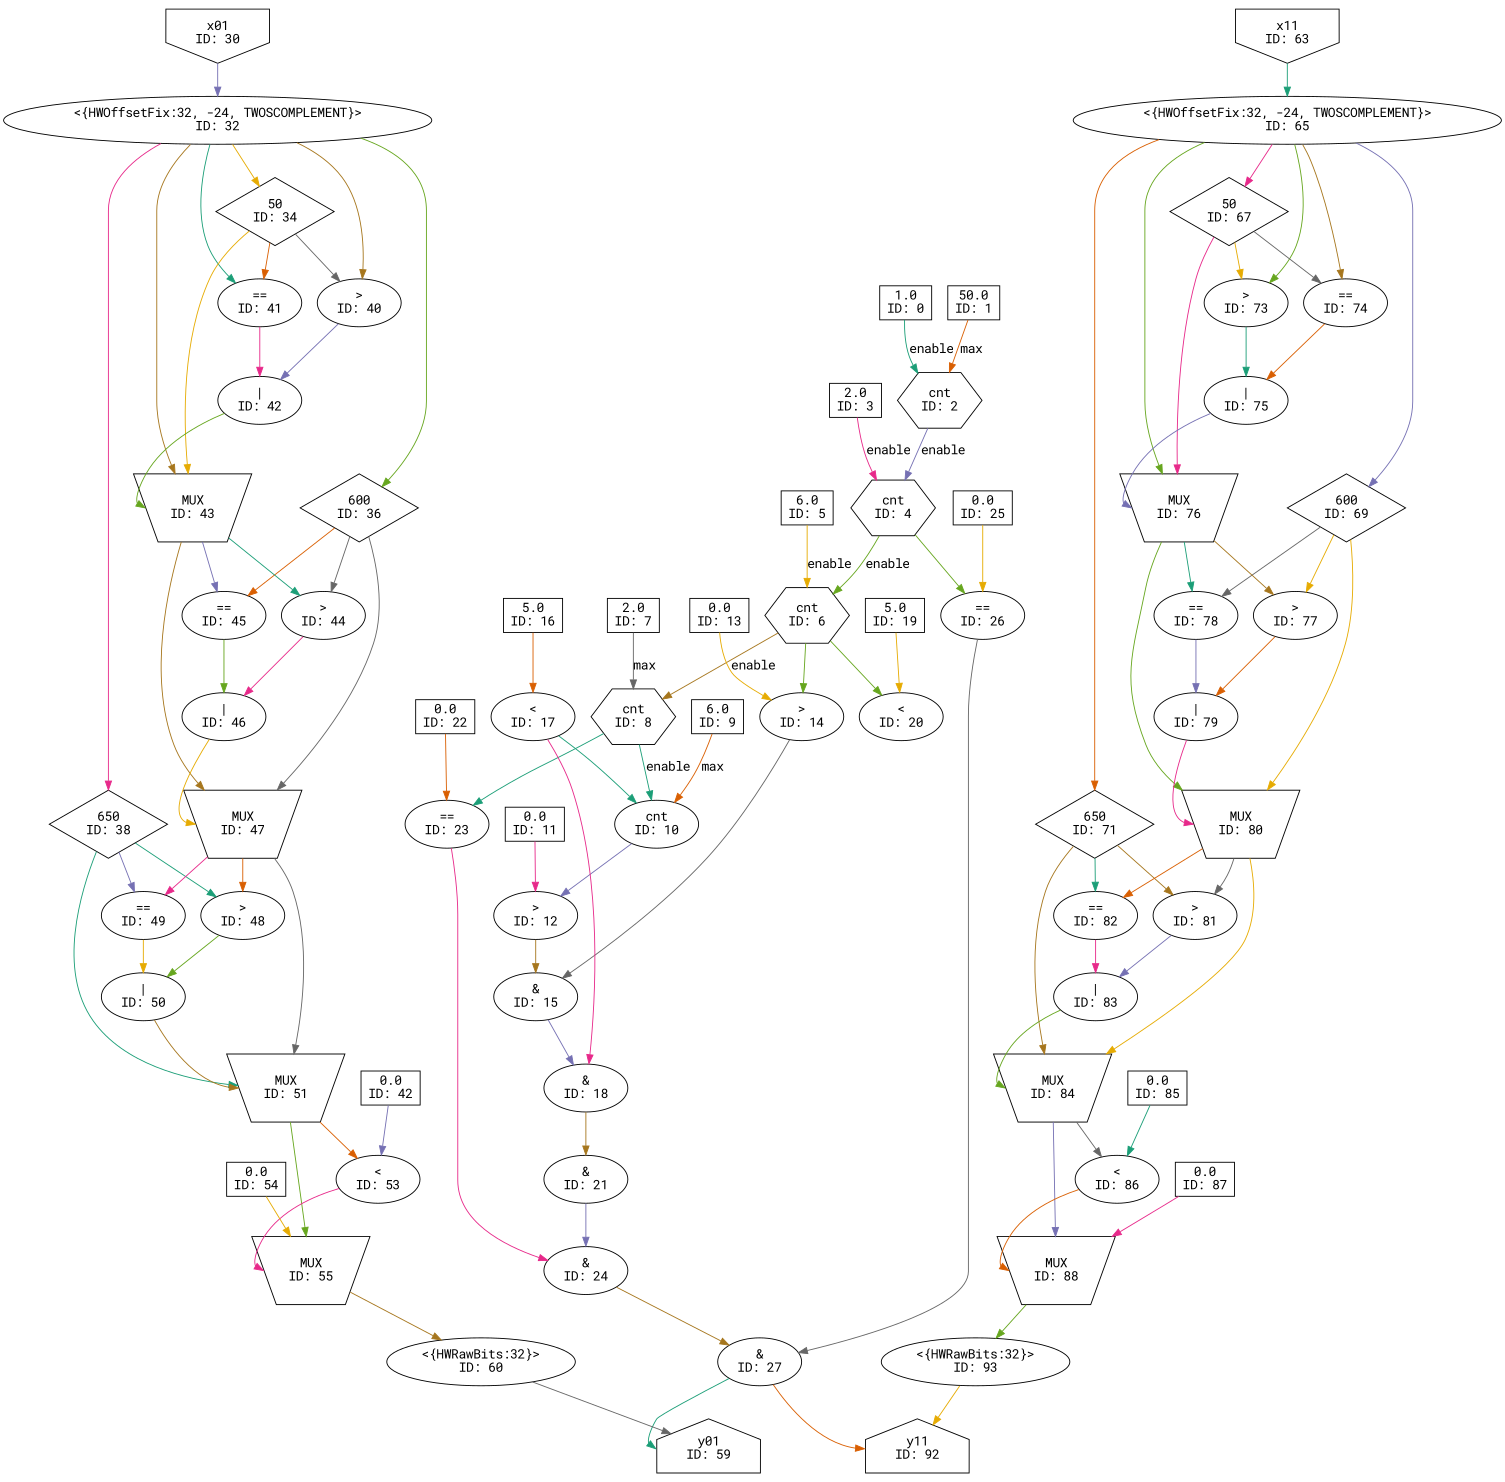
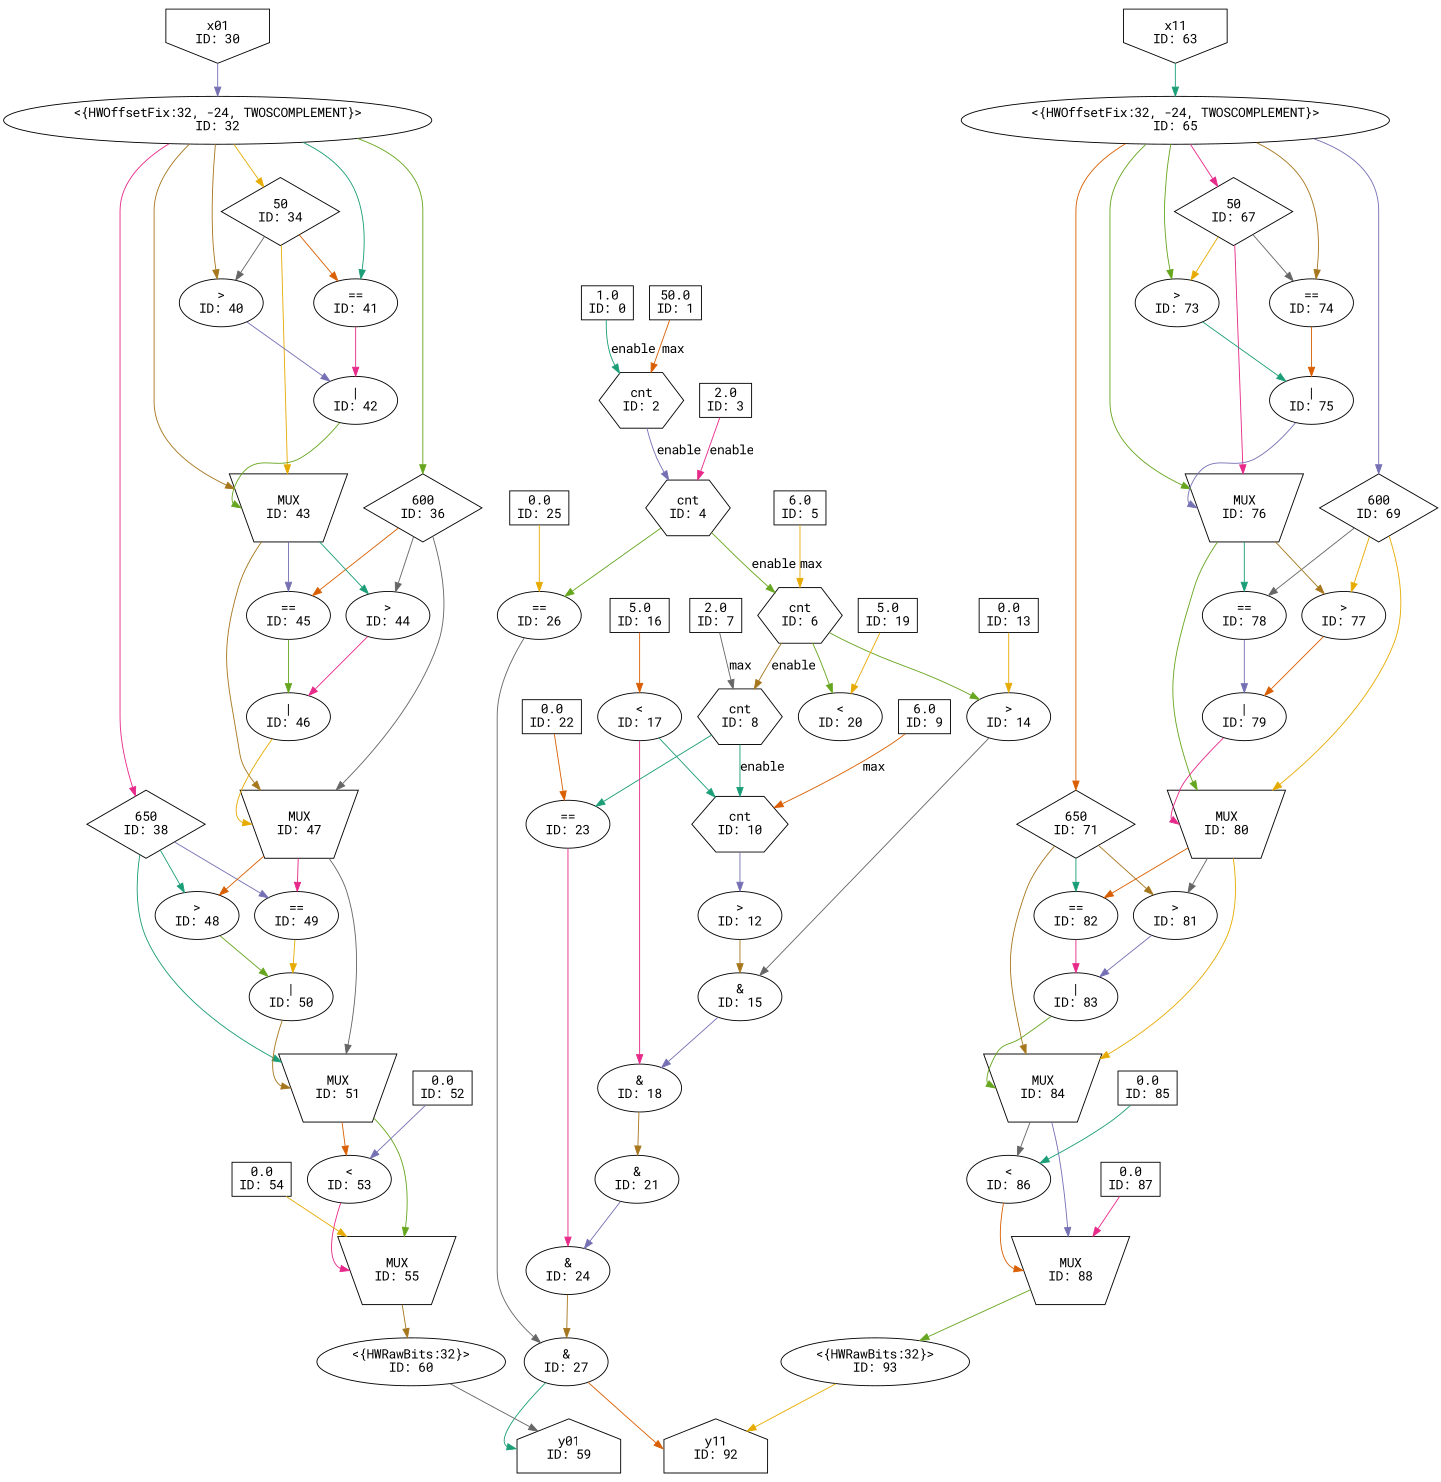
edge "6.0 ID: 5" -> "cnt ID: 6": label "enable" -> "max"
node "0.0 ID: 11": removed
node "cnt ID: 10": shape ellipse -> hexagon
node "0.0 ID: 42": label "0.0 ID: 42" -> "0.0 ID: 52"
